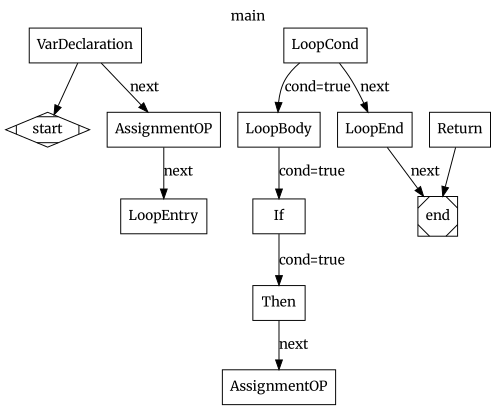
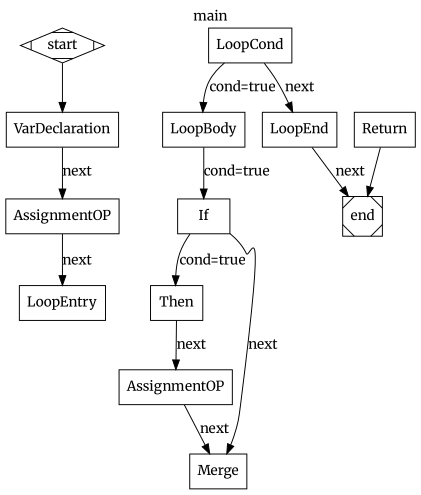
edge "VarDeclaration" -> "start": reversed
node "Merge": added
